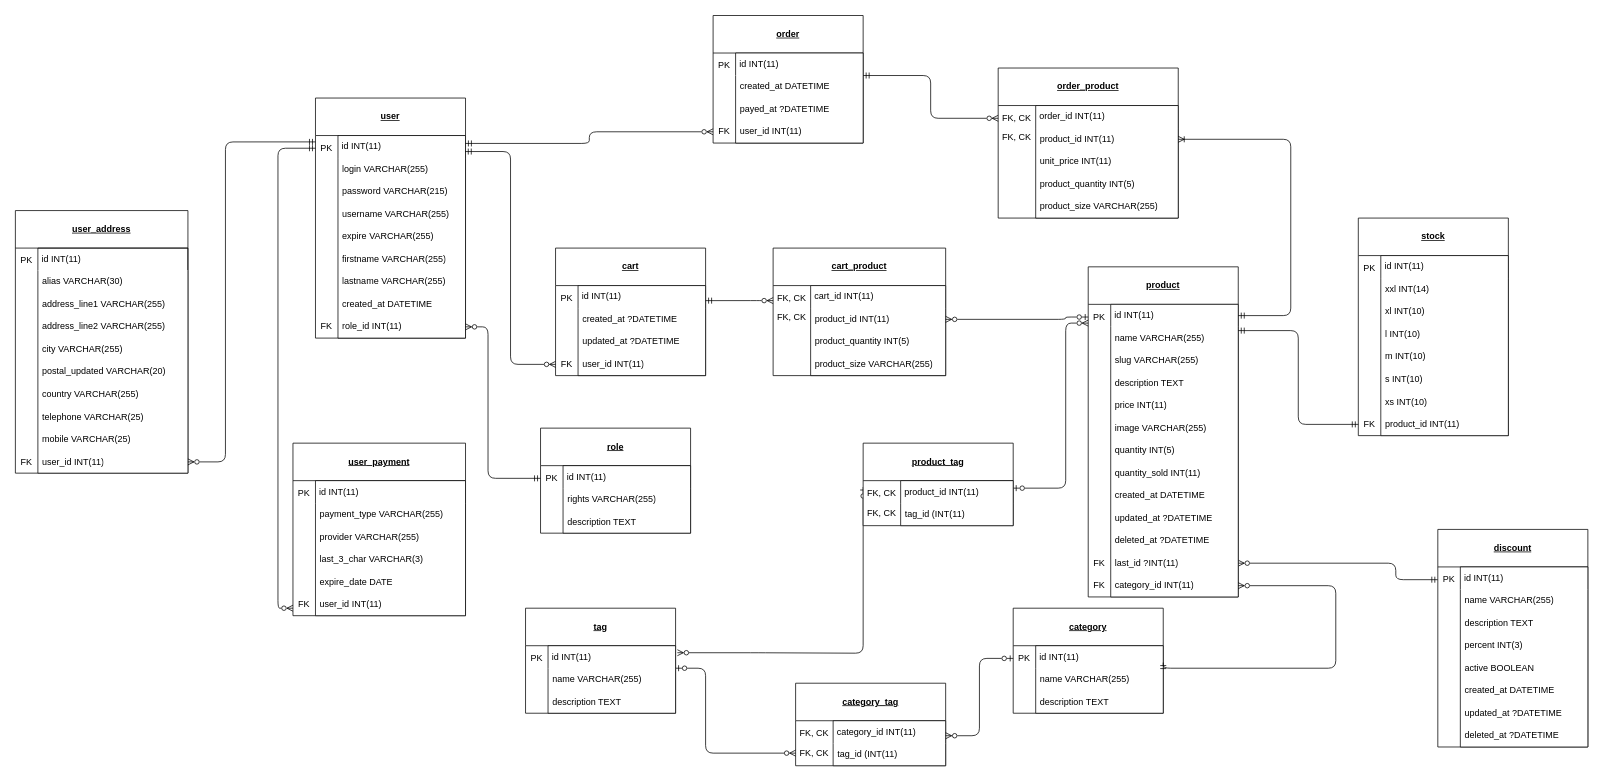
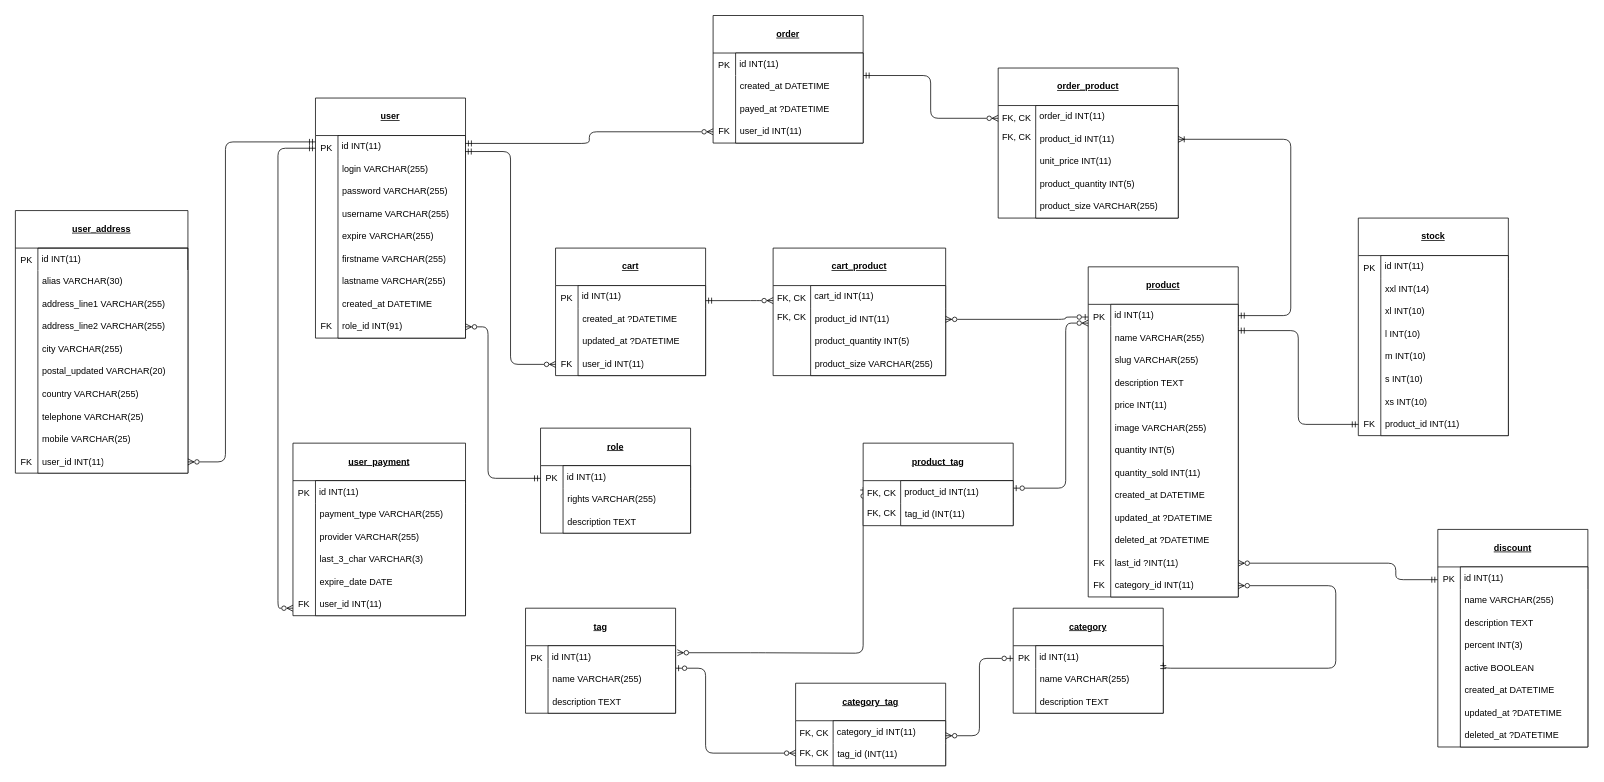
node "password VARCHAR(215)": label "password VARCHAR(215)" -> "password VARCHAR(255)"
node "role_id INT(11)": label "role_id INT(11)" -> "role_id INT(91)"
